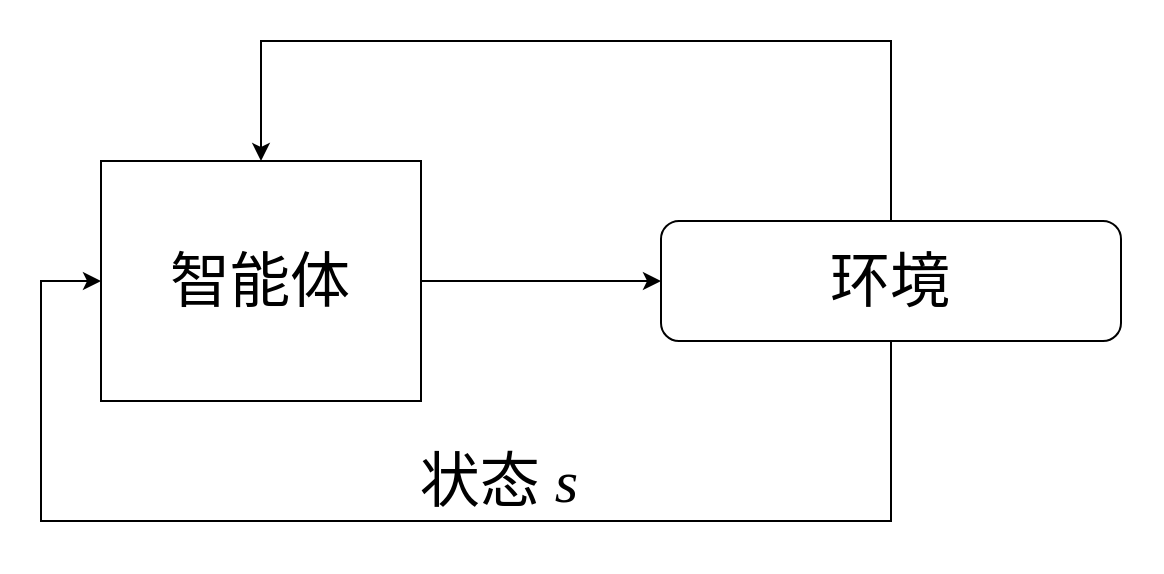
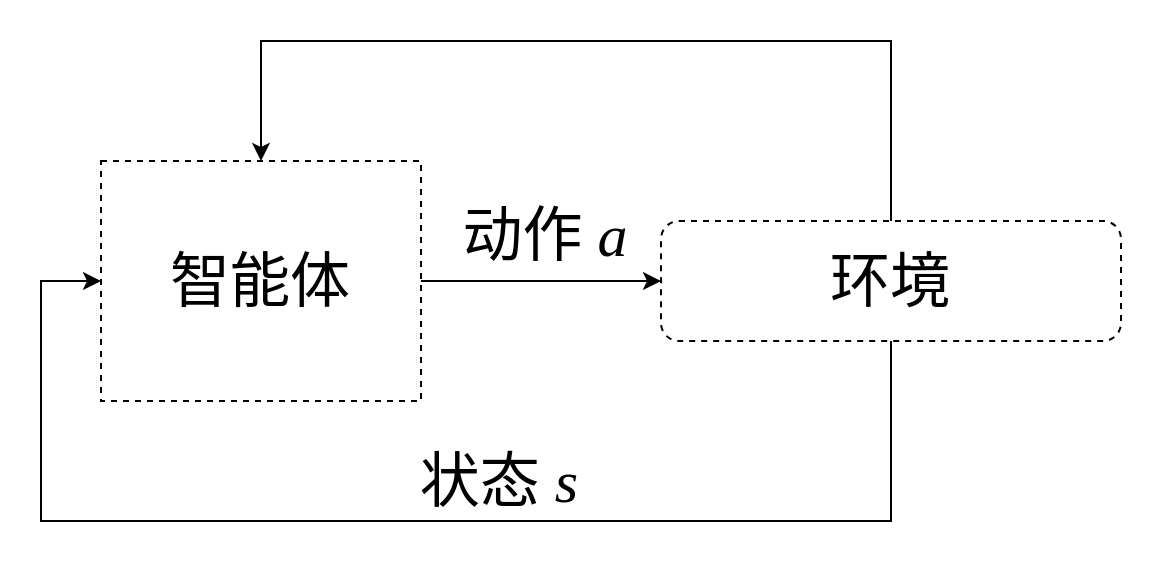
node "动作 a": added
node "智能体": style solid -> dashed
node "环境": style solid -> dashed
